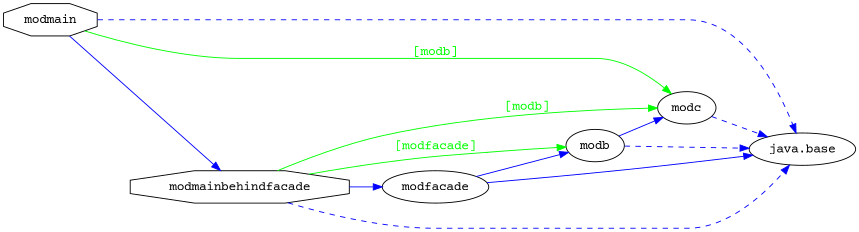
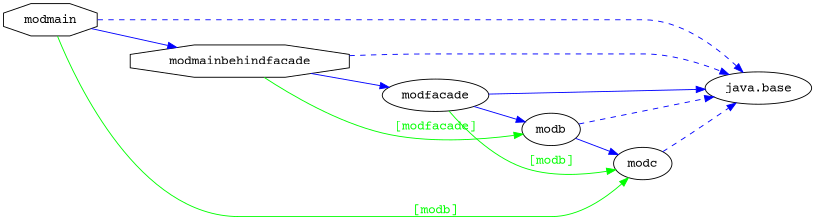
edge "modmainbehindfacade" -> "modc": now "modfacade" -> "modc"
